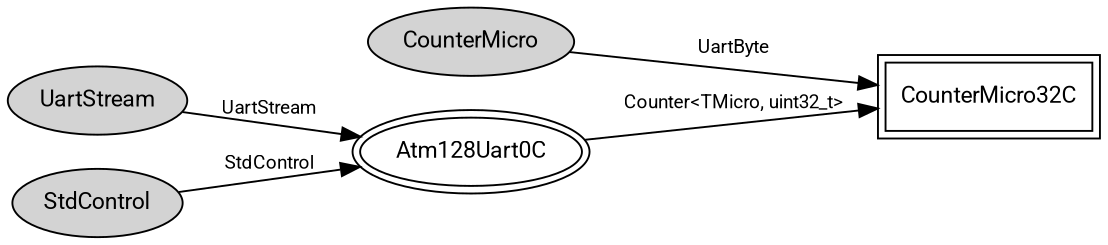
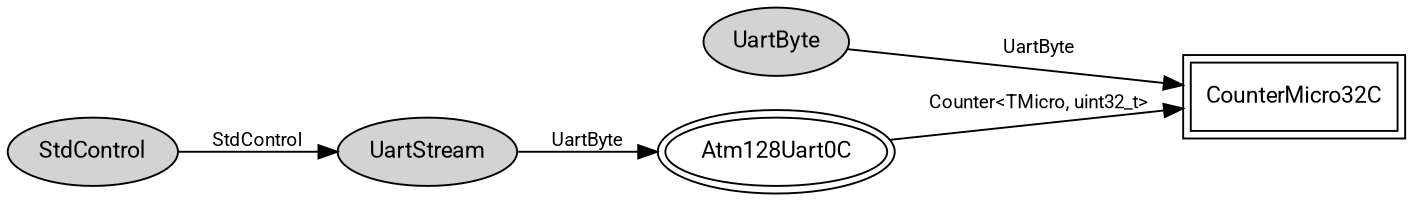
node "CounterMicro": label "CounterMicro" -> "UartByte"
edge "UartStream" -> "Atm128Uart0C": label "UartStream" -> "UartByte"
edge "StdControl" -> "Atm128Uart0C": now "StdControl" -> "UartStream"
